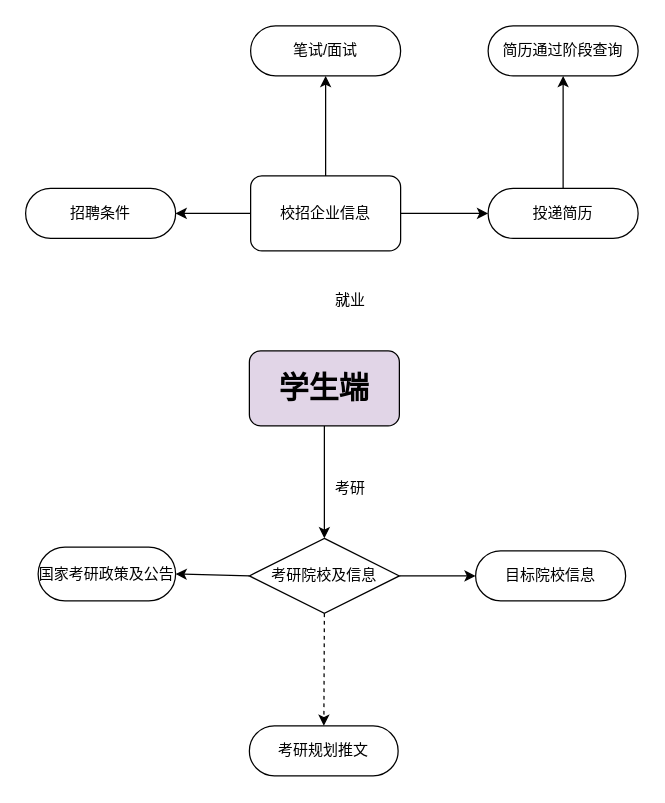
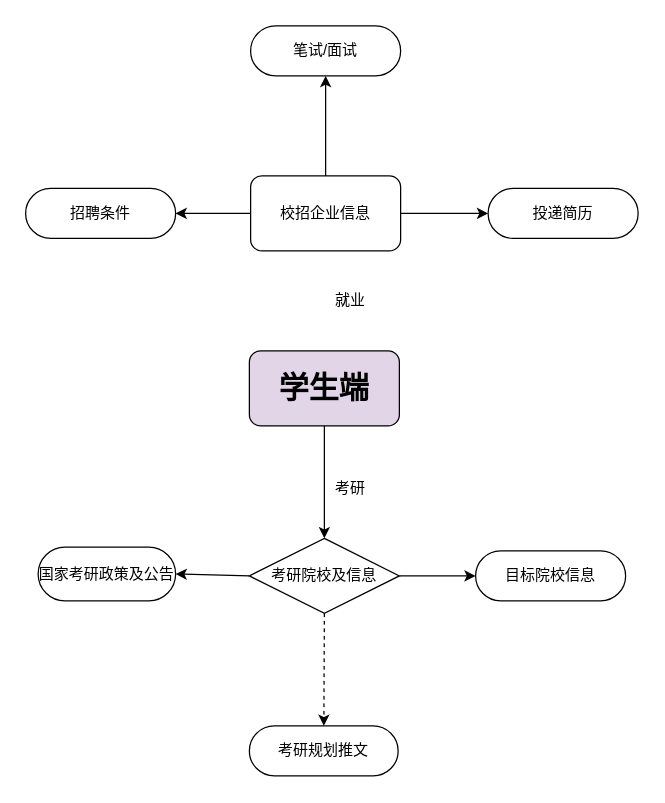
node "简历通过阶段查询": removed
edge "投递简历" -> "简历通过阶段查询": removed
